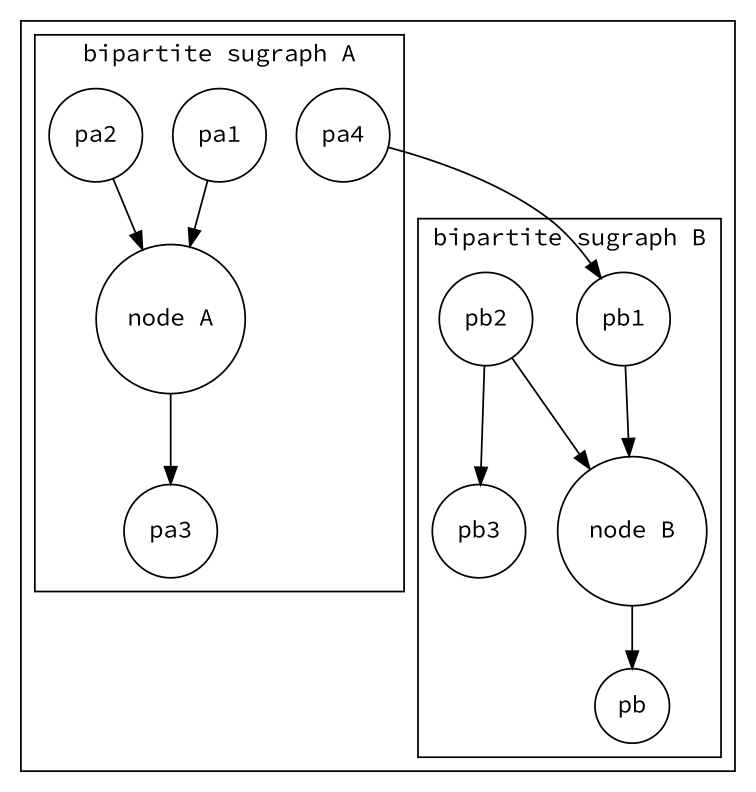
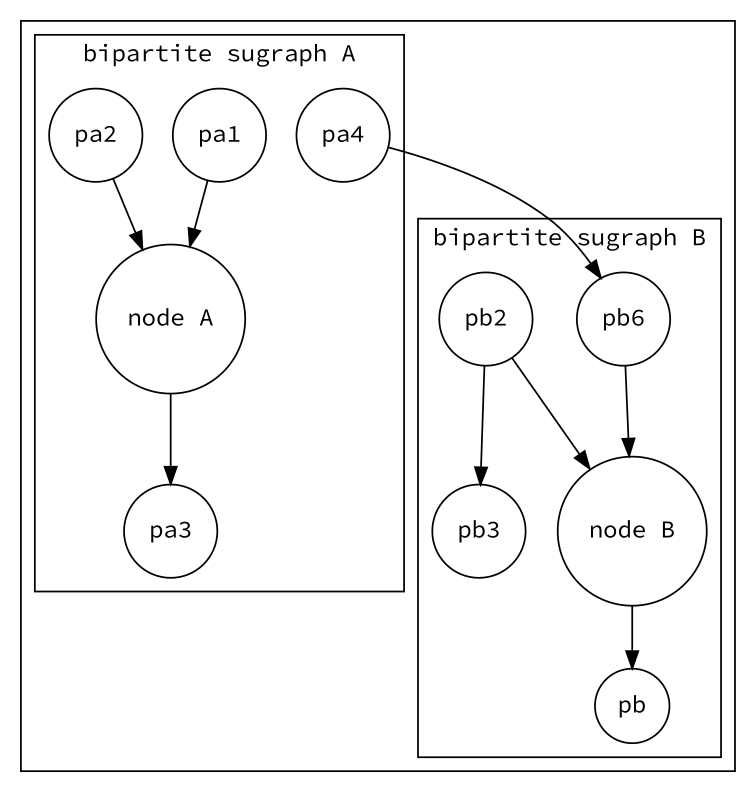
node "pb1": label "pb1" -> "pb6"
